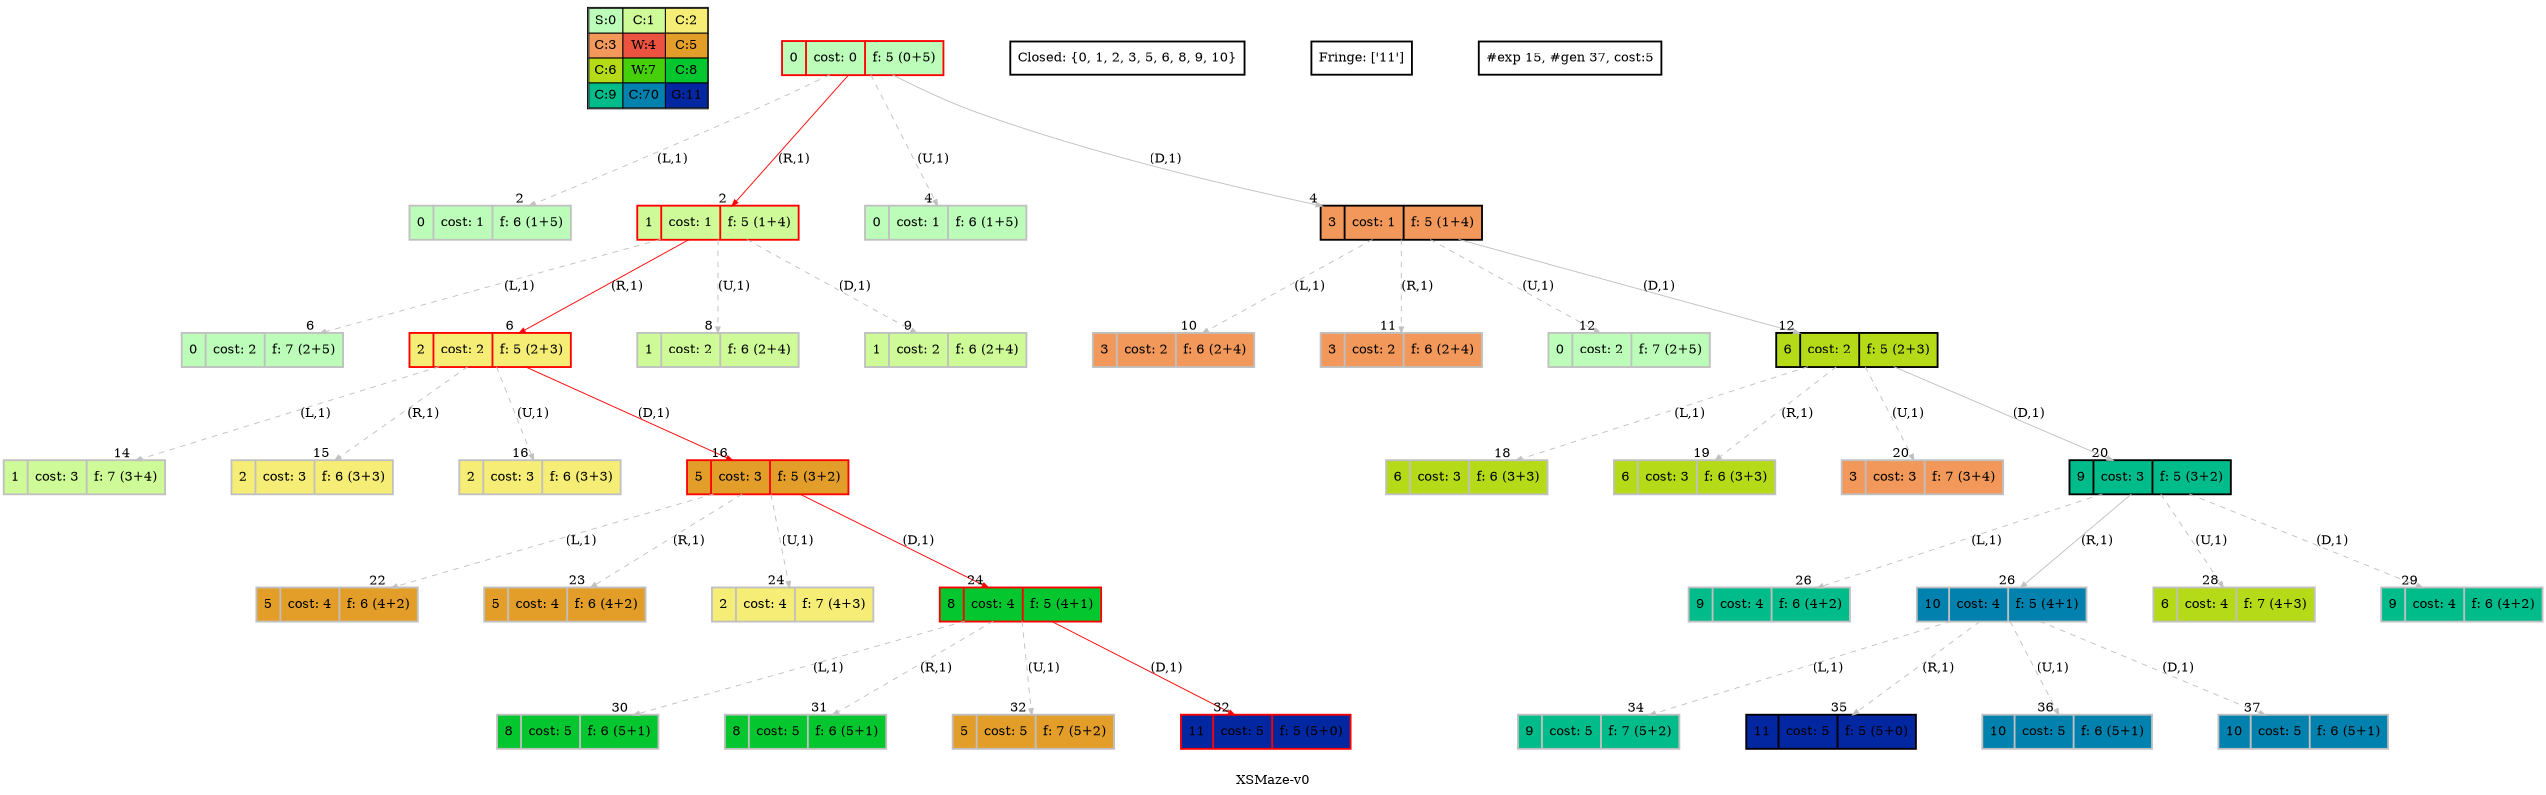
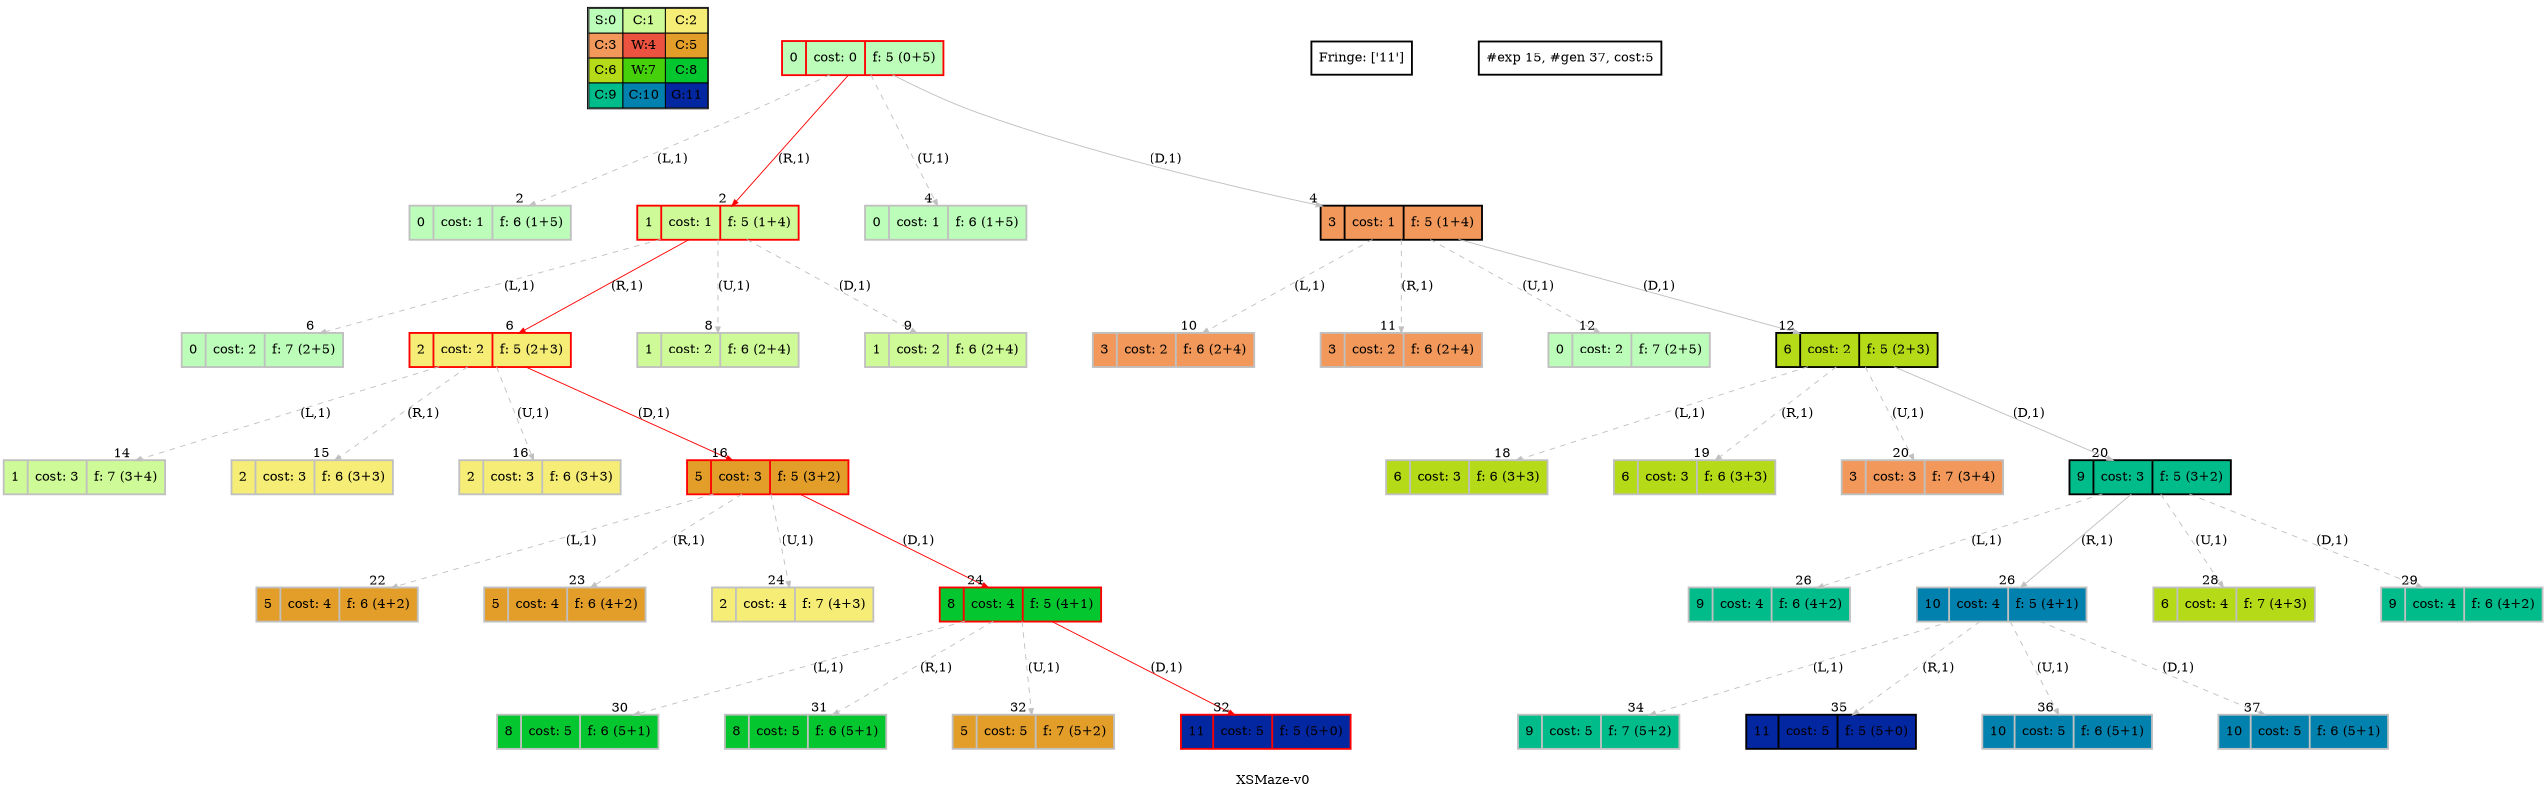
node "Closed: {0, 1, 2, 3, 5, 6, 8, 9, 10}": removed
node "S:0": text "C:70" -> "C:10"
